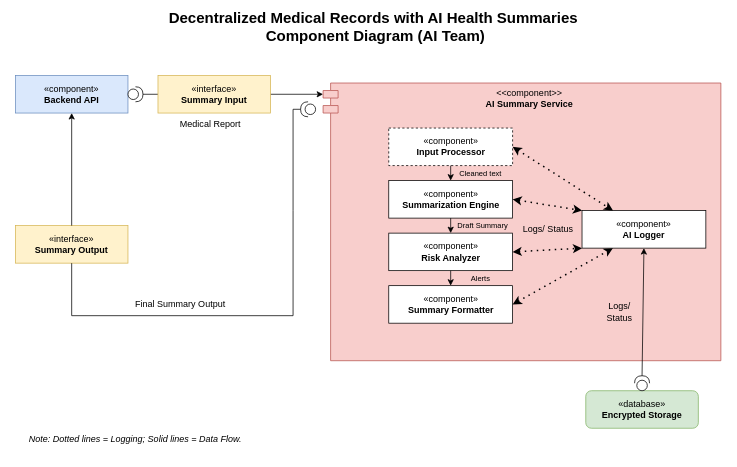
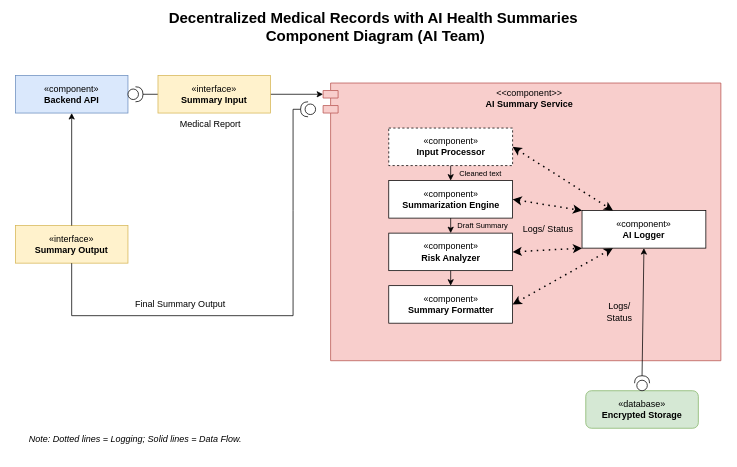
node "Alerts": removed
